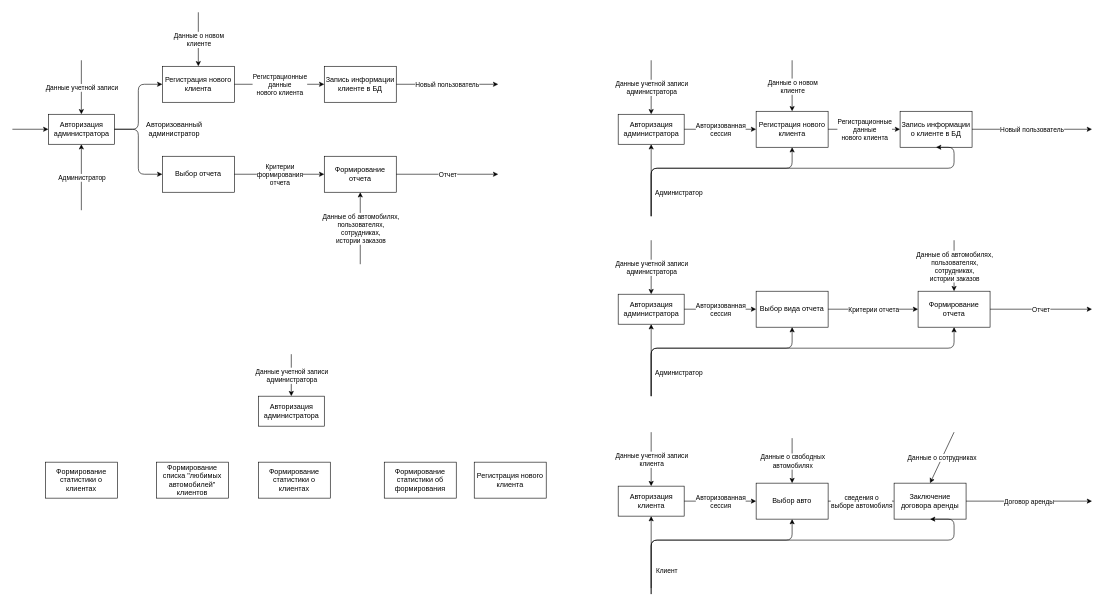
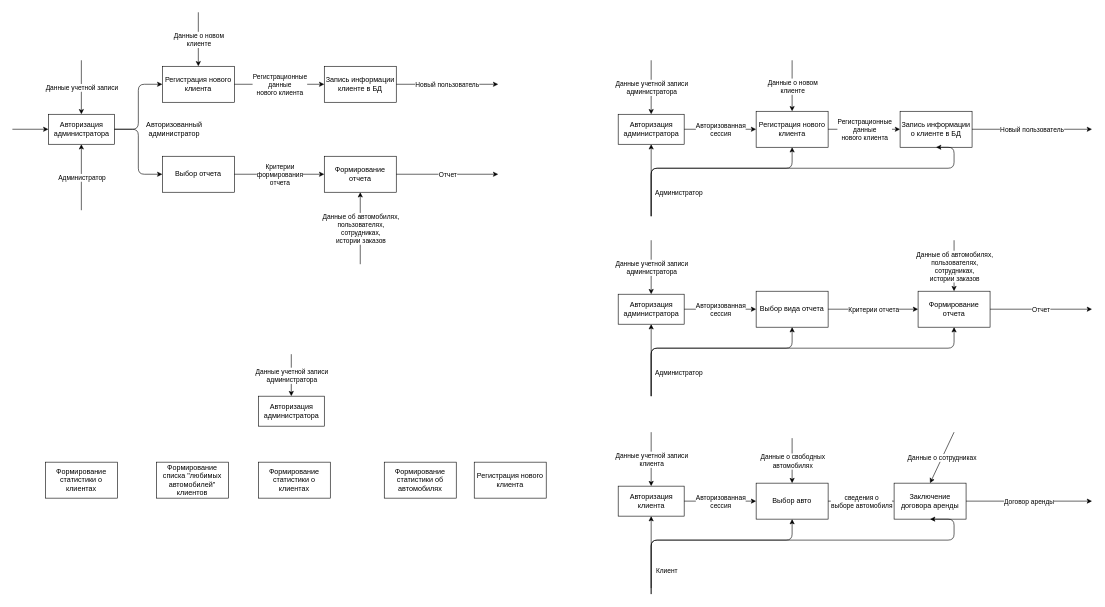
node "Формирование статистики об формирования": label "Формирование статистики об формирования" -> "Формирование статистики об автомобилях"
